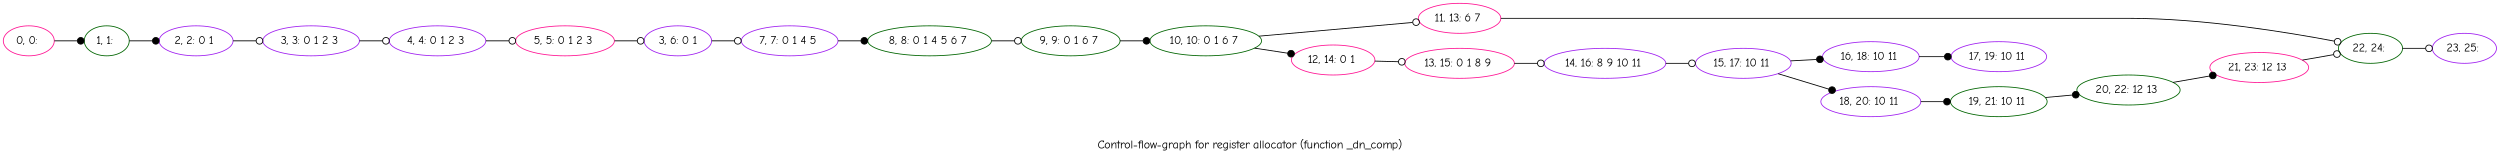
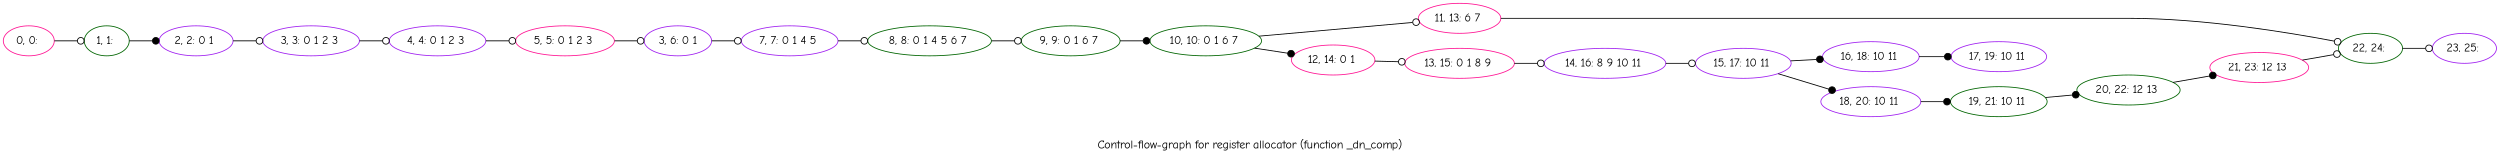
edge "0, 0:" -> "1, 1:": arrowhead dot -> odot
edge "7, 7: 0 1 4 5" -> "8, 8: 0 1 4 5 6 7": arrowhead dot -> odot
